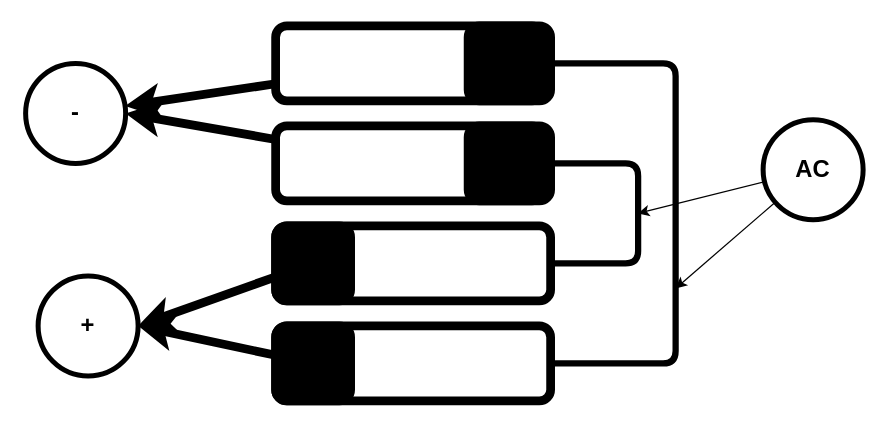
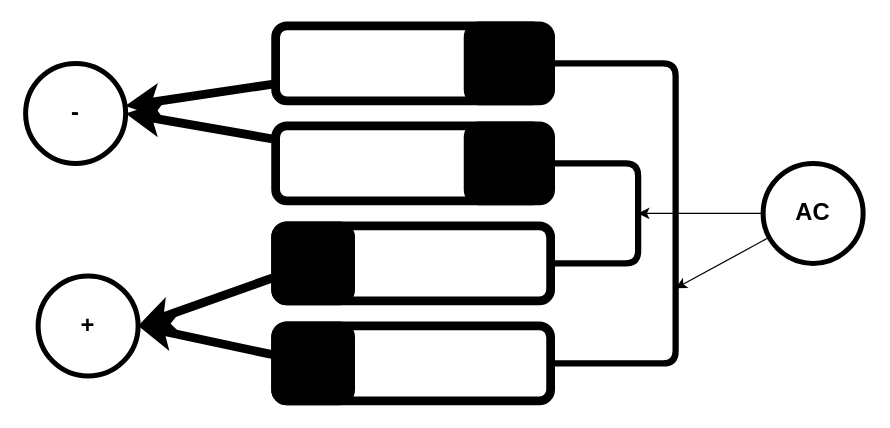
node "AC": moved (813, 169) -> (813, 213)
